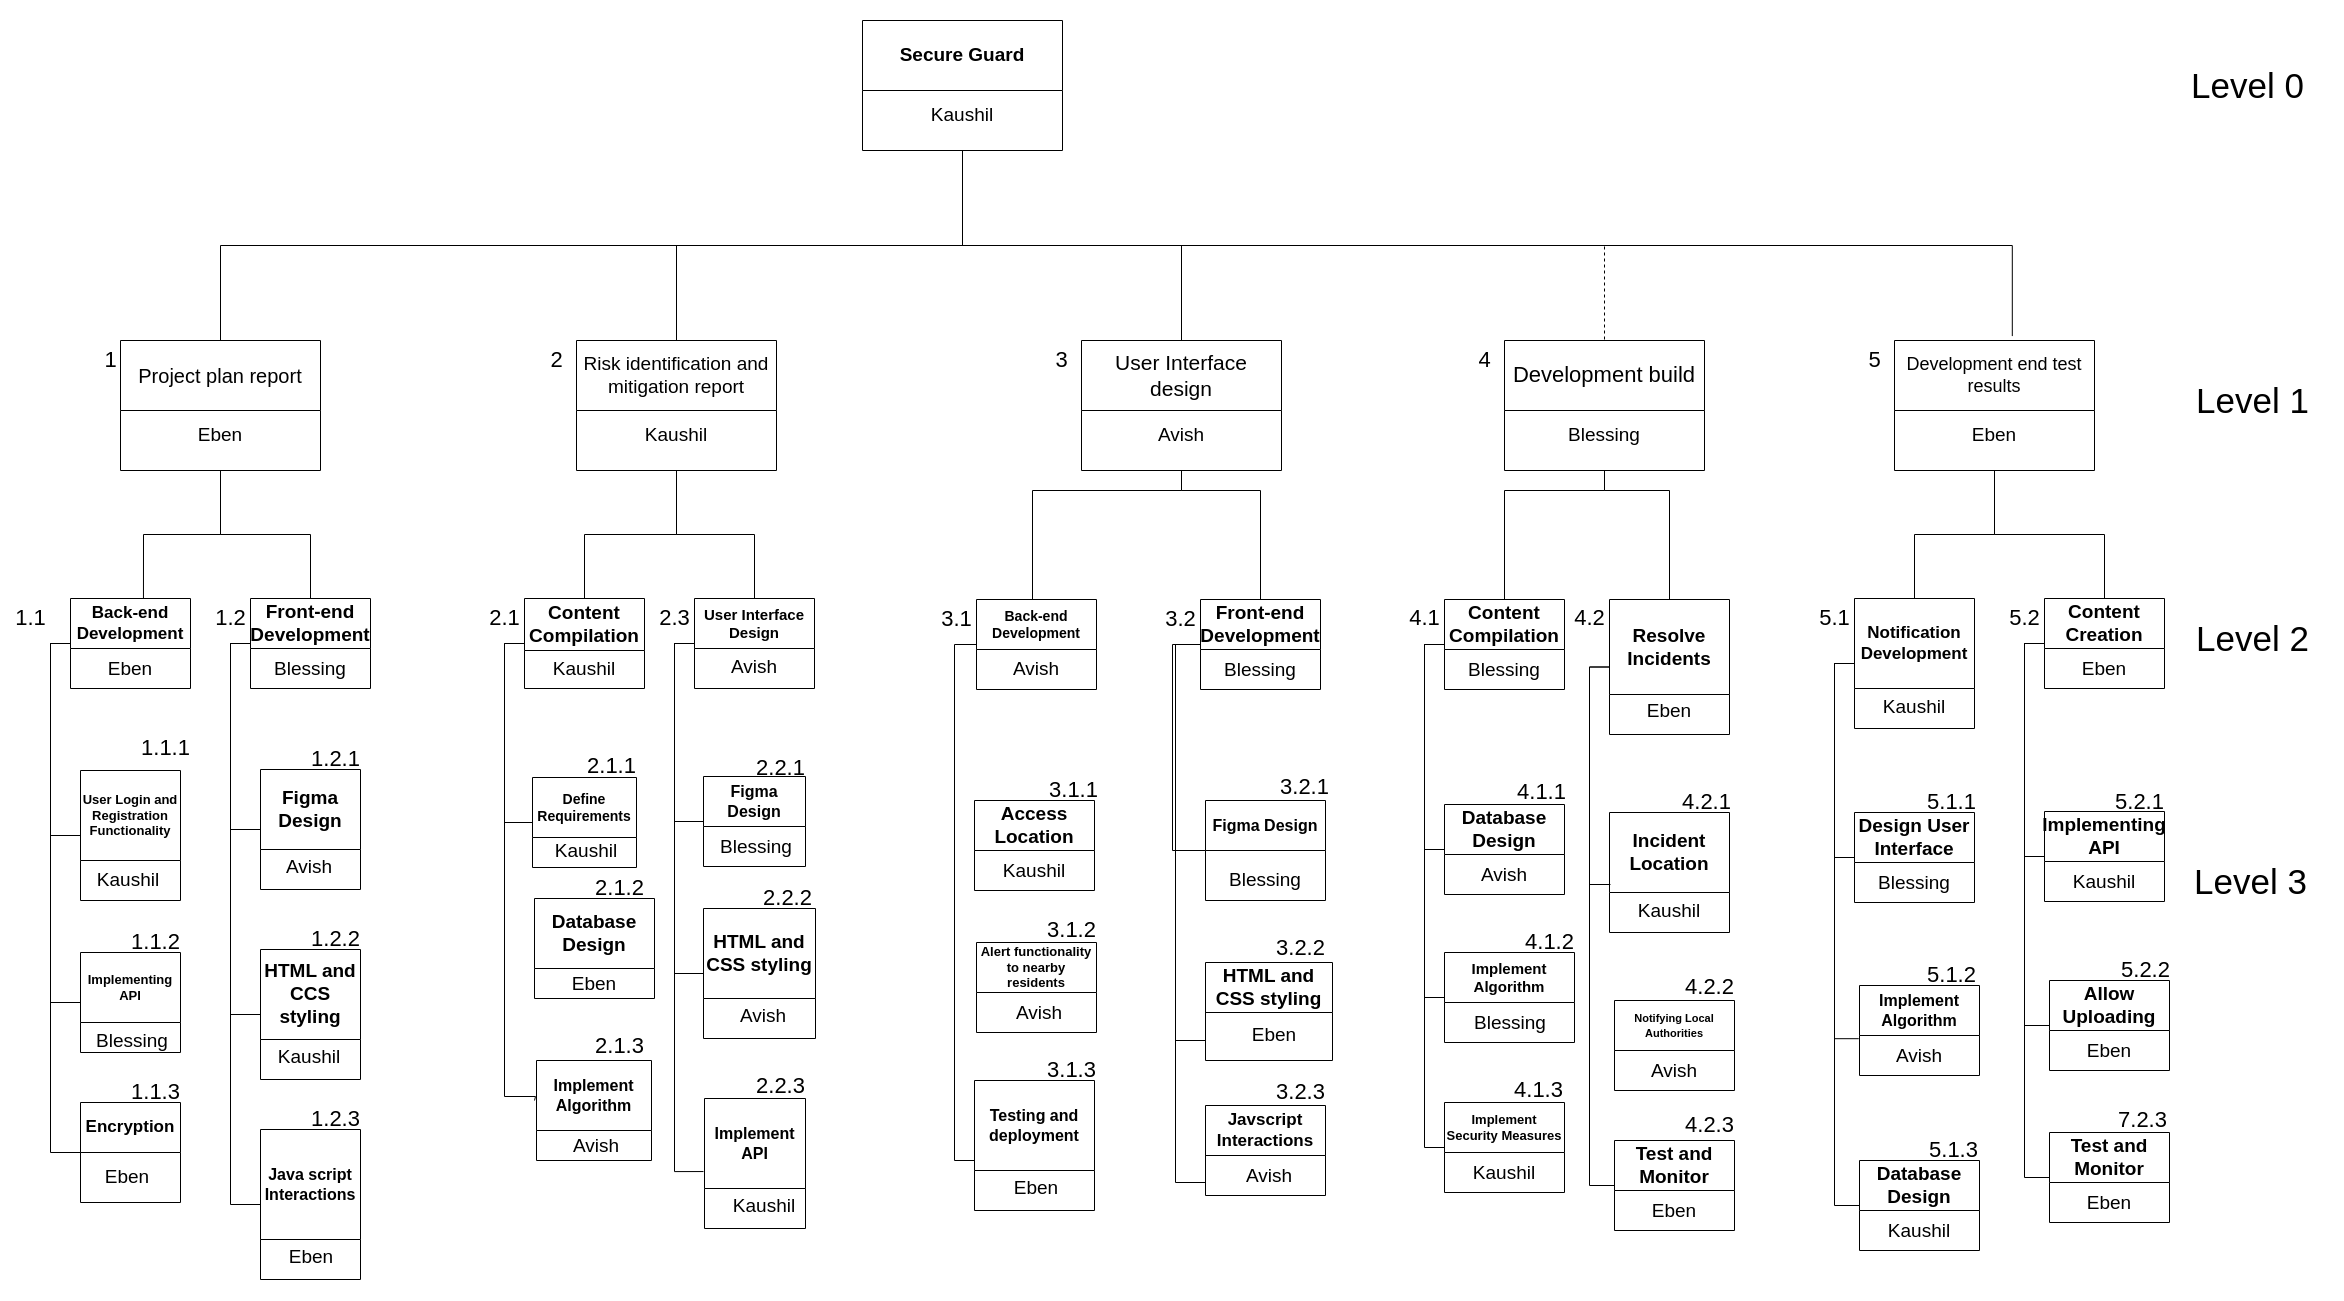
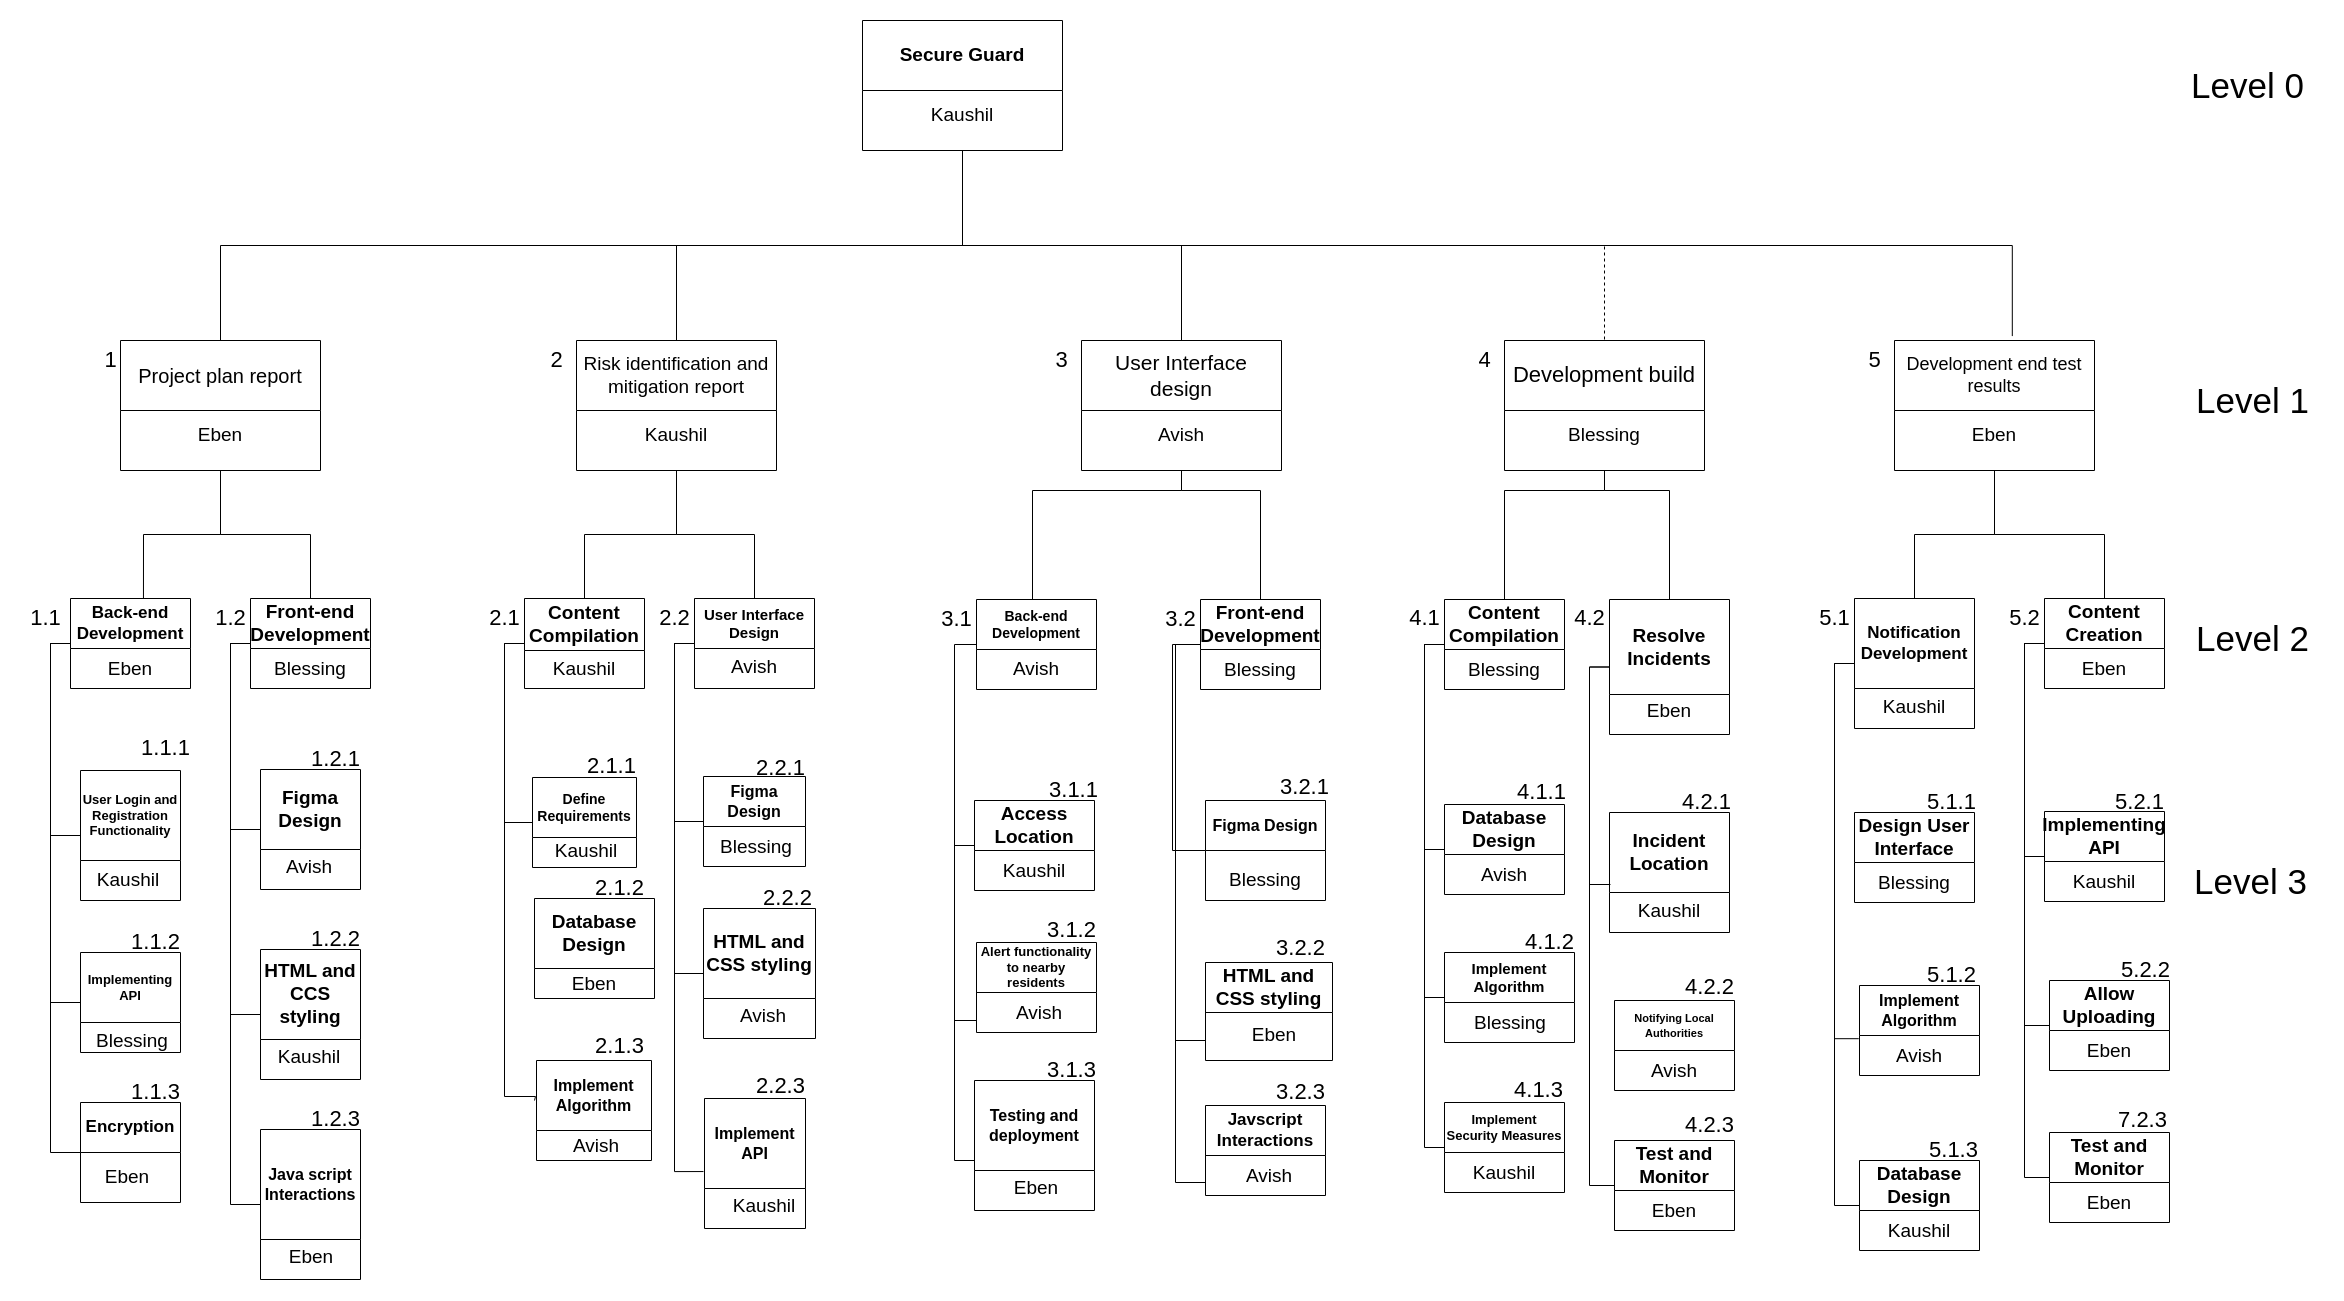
node "1.1": moved (31, 619) -> (46, 619)
node "2.3": label "2.3" -> "2.2"
edge "Access Location" -- "Alert functionality to nearby residents": added
edge "Notification Development" -- "Design User Interface": removed
